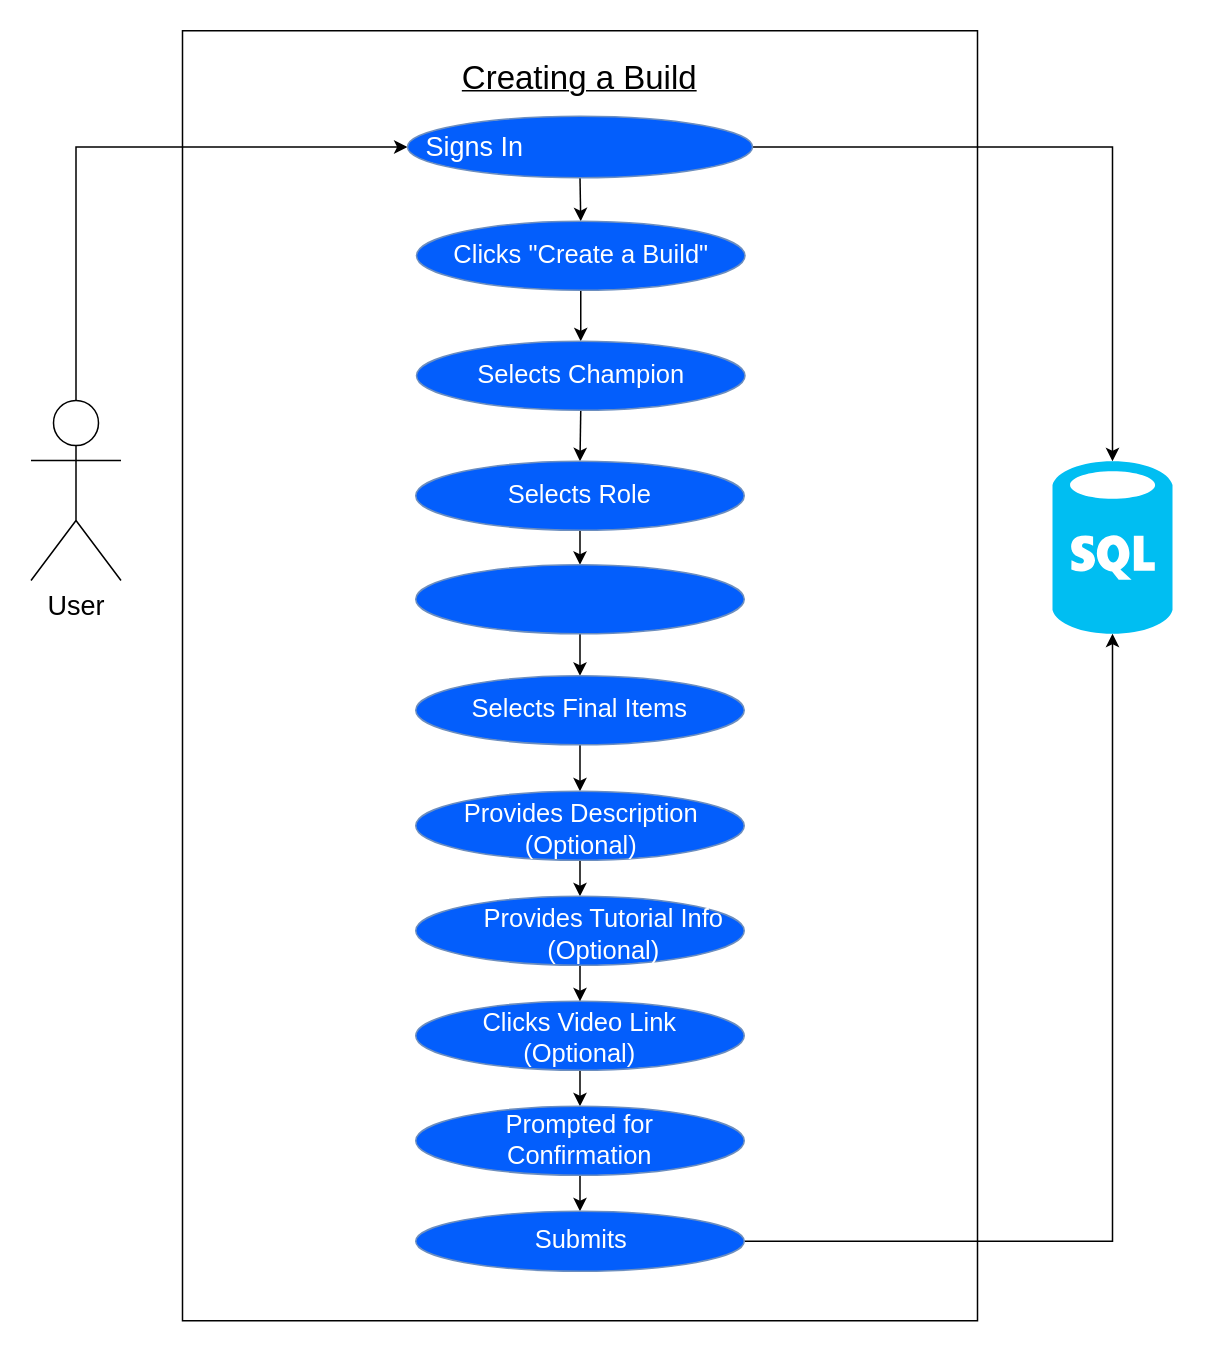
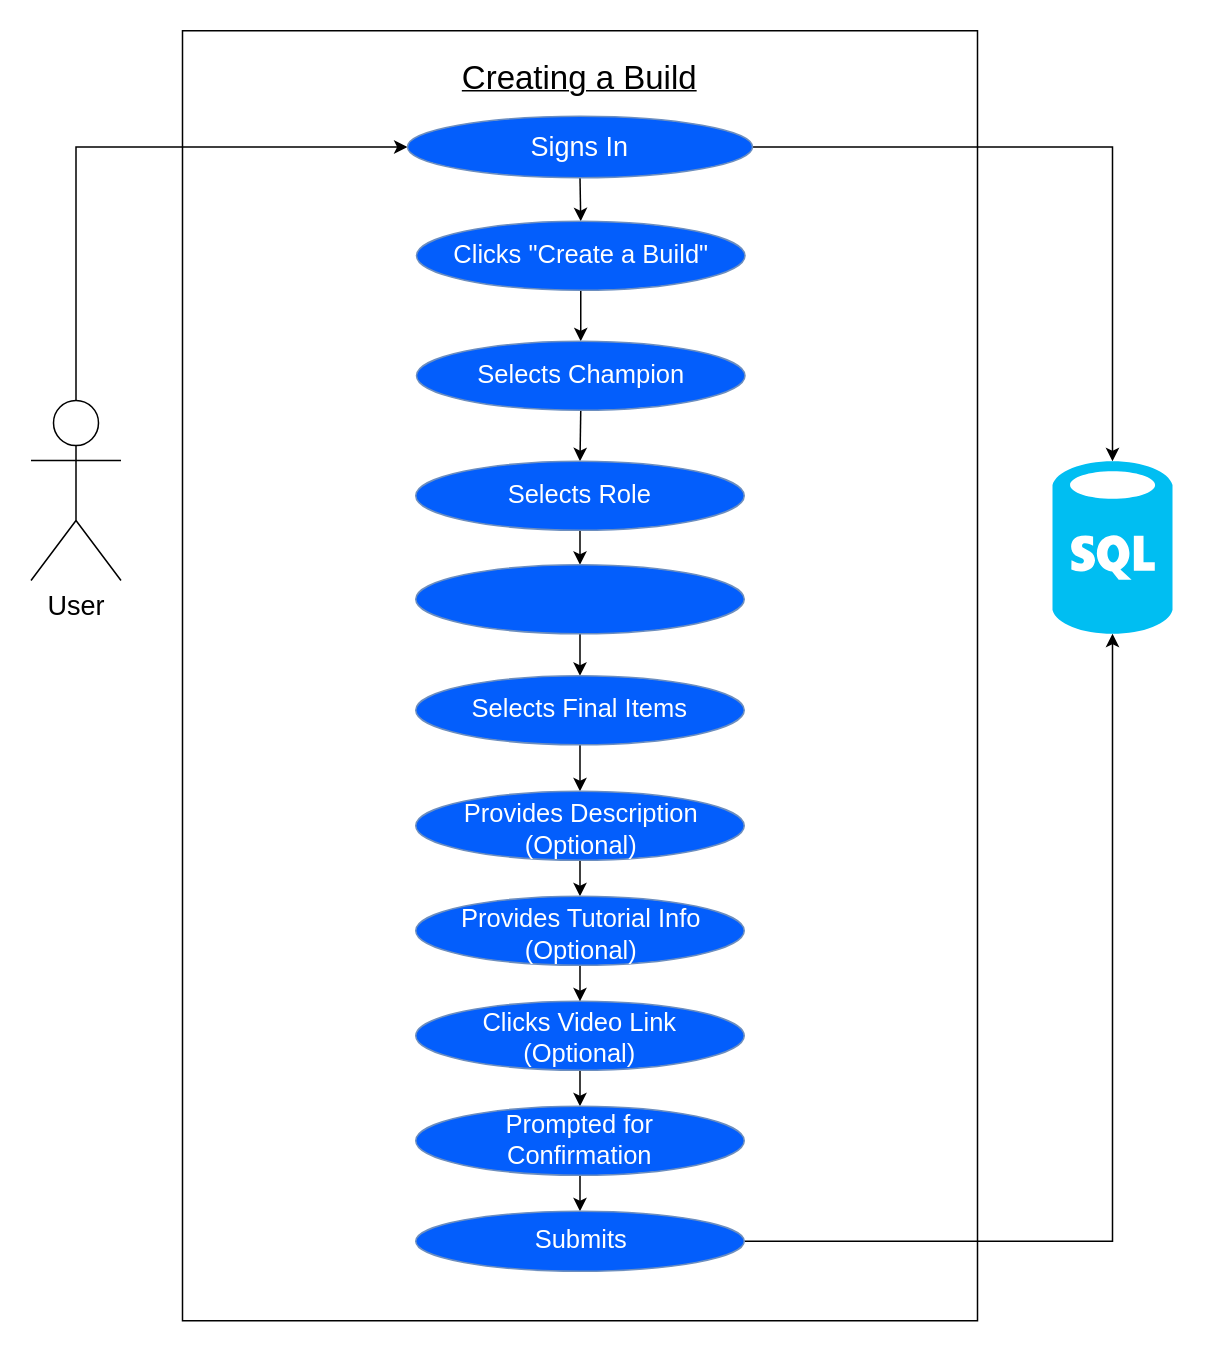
node "Signs In": moved (475, 147) -> (580, 147)
node "Provides Tutorial Info (Optional)": moved (603, 935) -> (581, 935)
